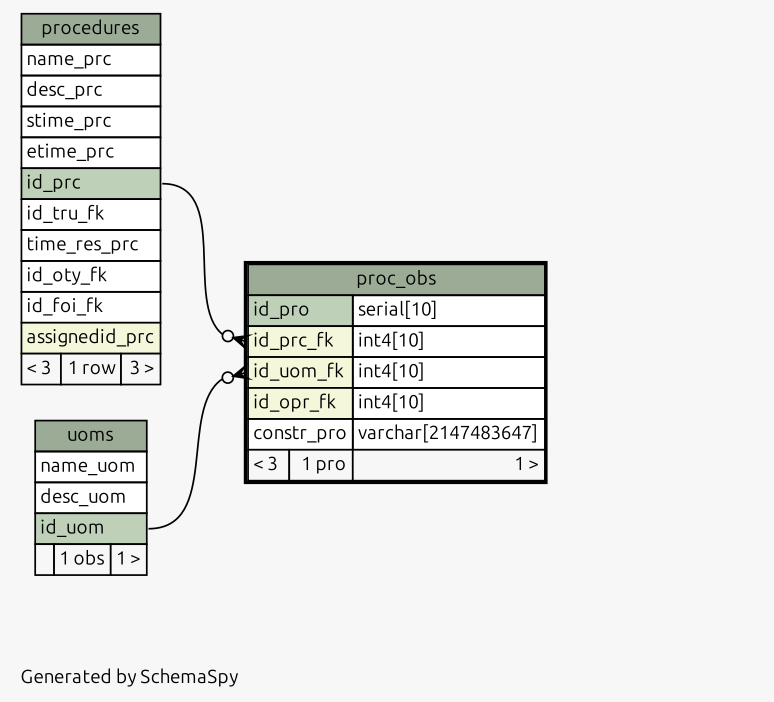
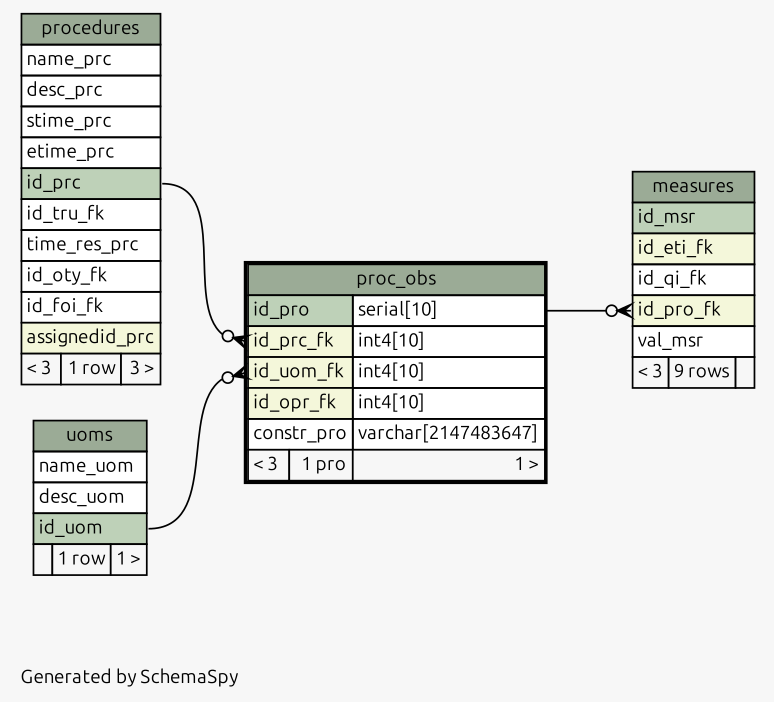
node "measures": added
node "uoms": text "1 obs" -> "1 row"
